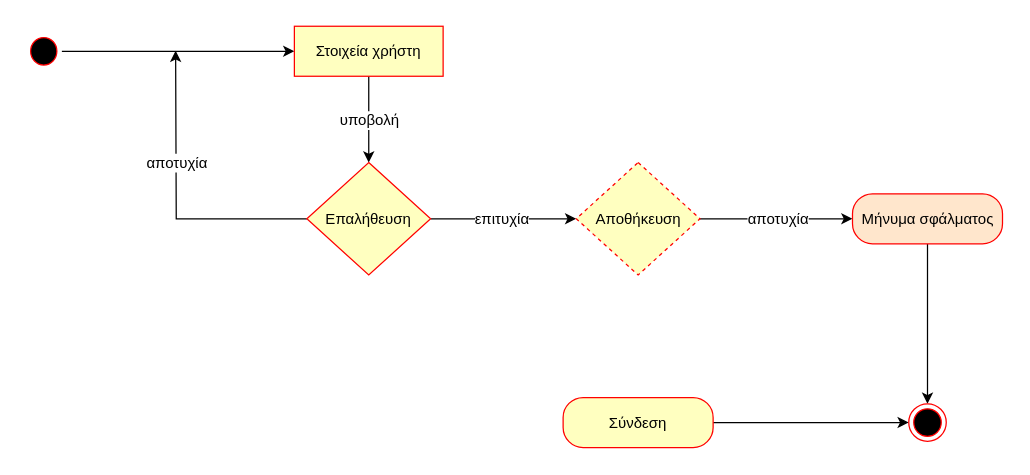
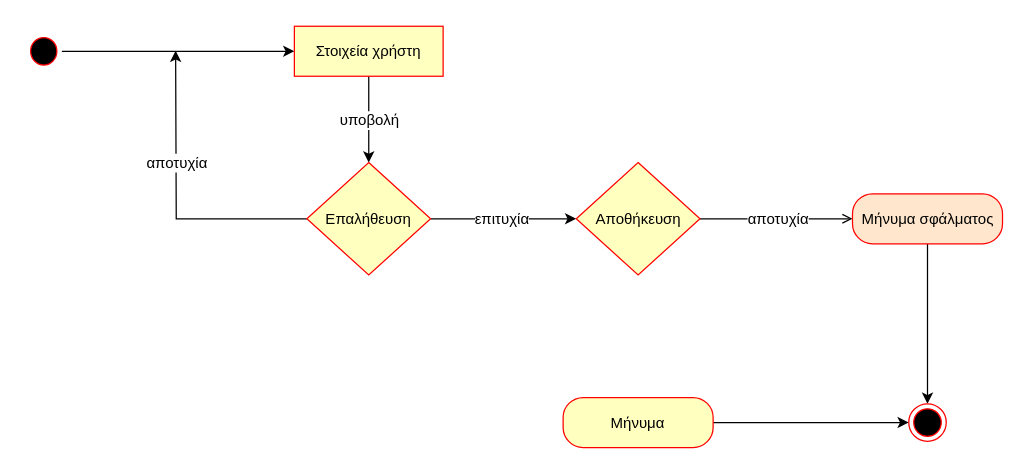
node "Αποθήκευση": style dashed -> solid
edge "Αποθήκευση" -> "Μήνυμα σφάλματος": arrowhead classic -> open
node "Σύνδεση": label "Σύνδεση" -> "Μήνυμα"
